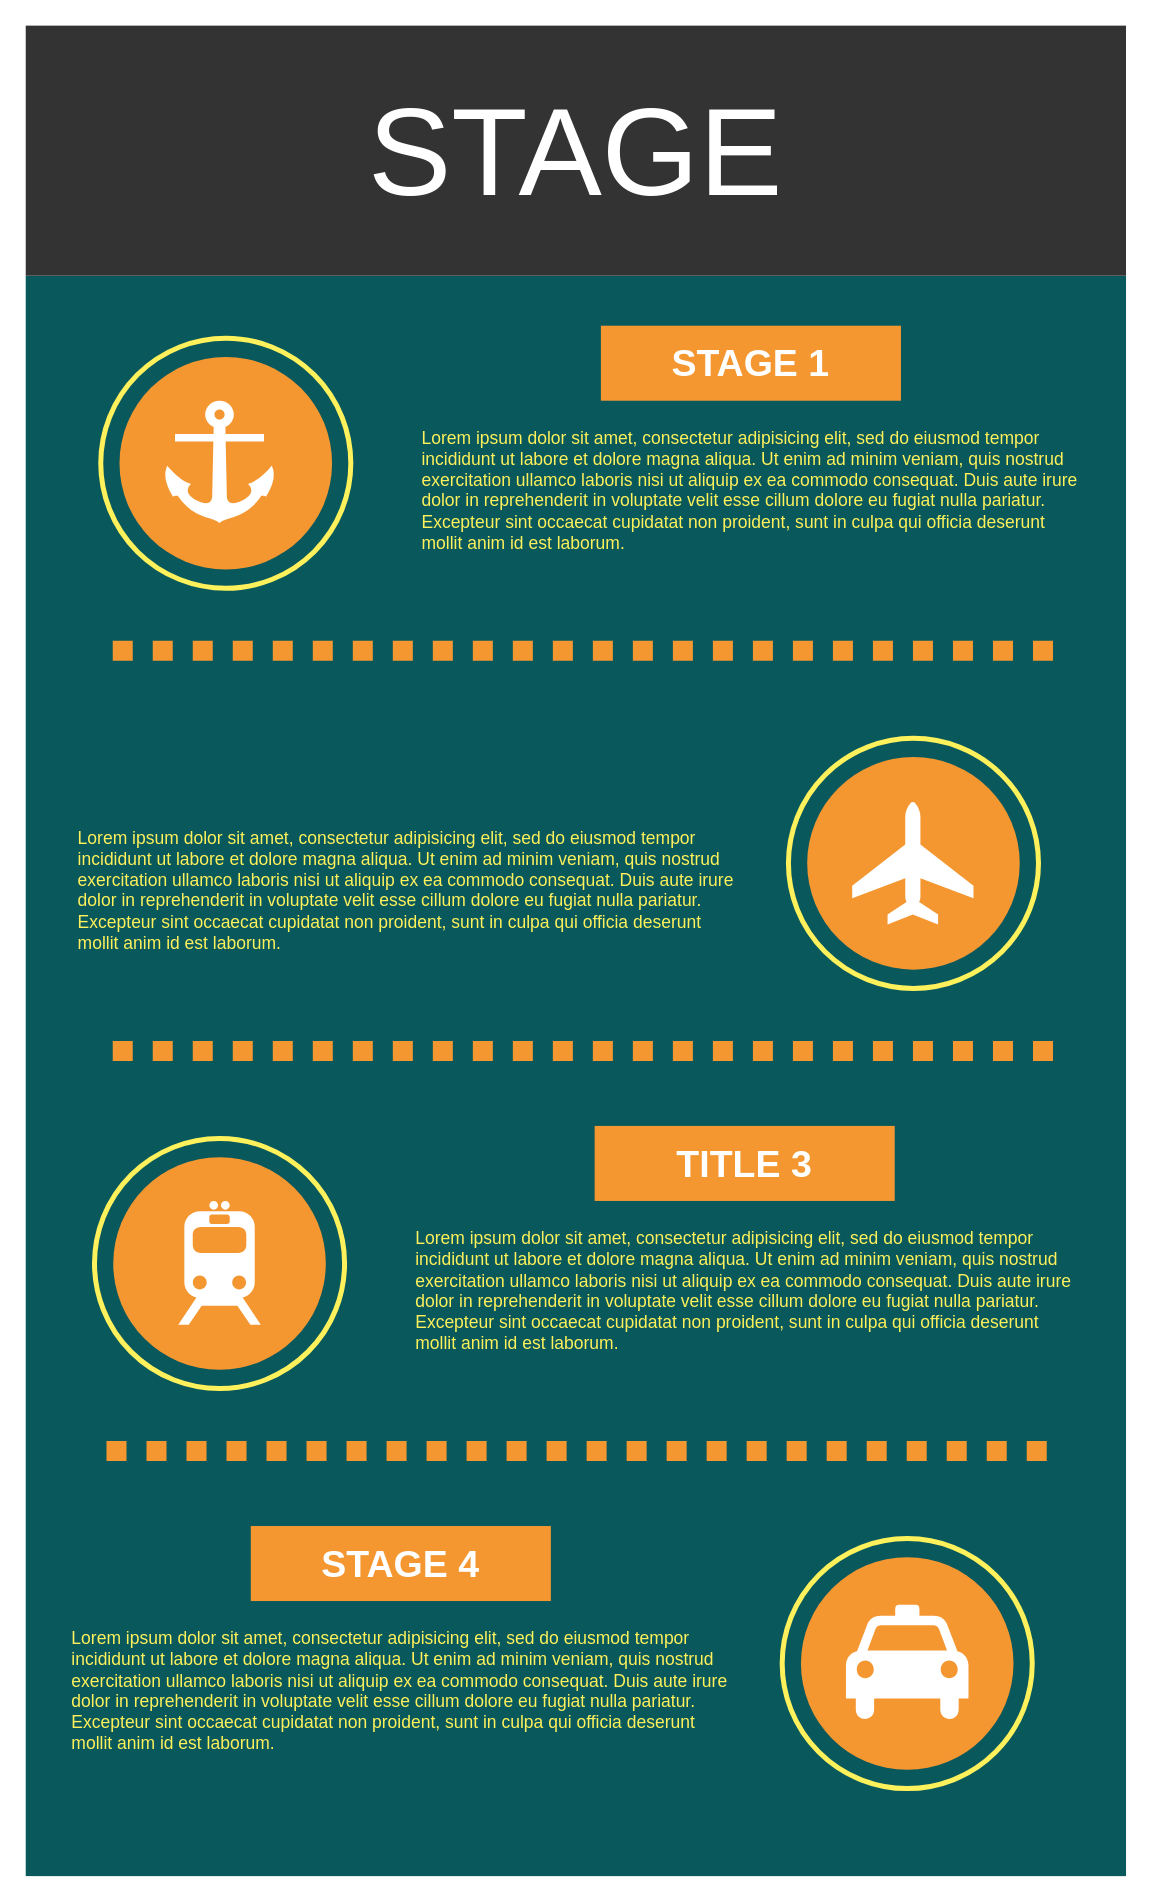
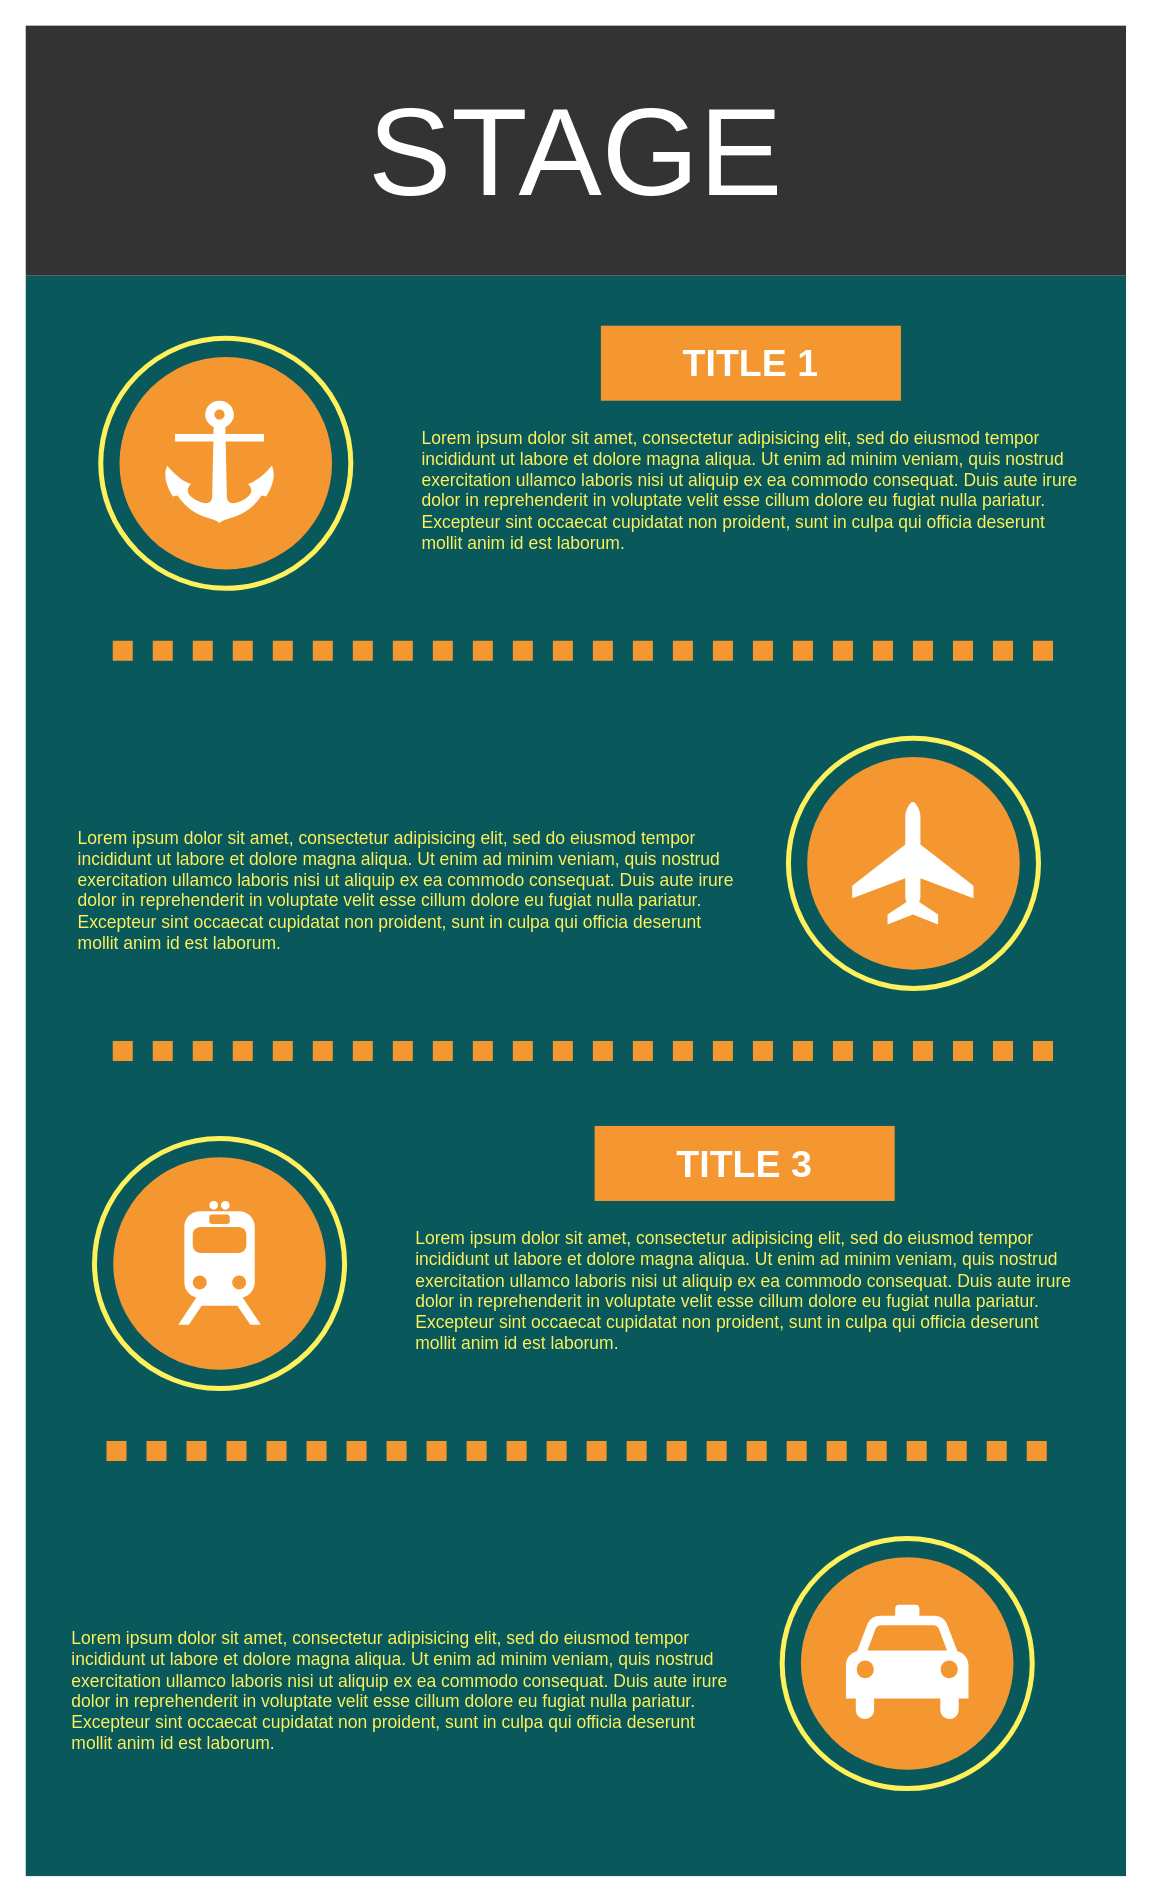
node "STAGE 1": label "STAGE 1" -> "TITLE 1"
node "STAGE 4": removed
